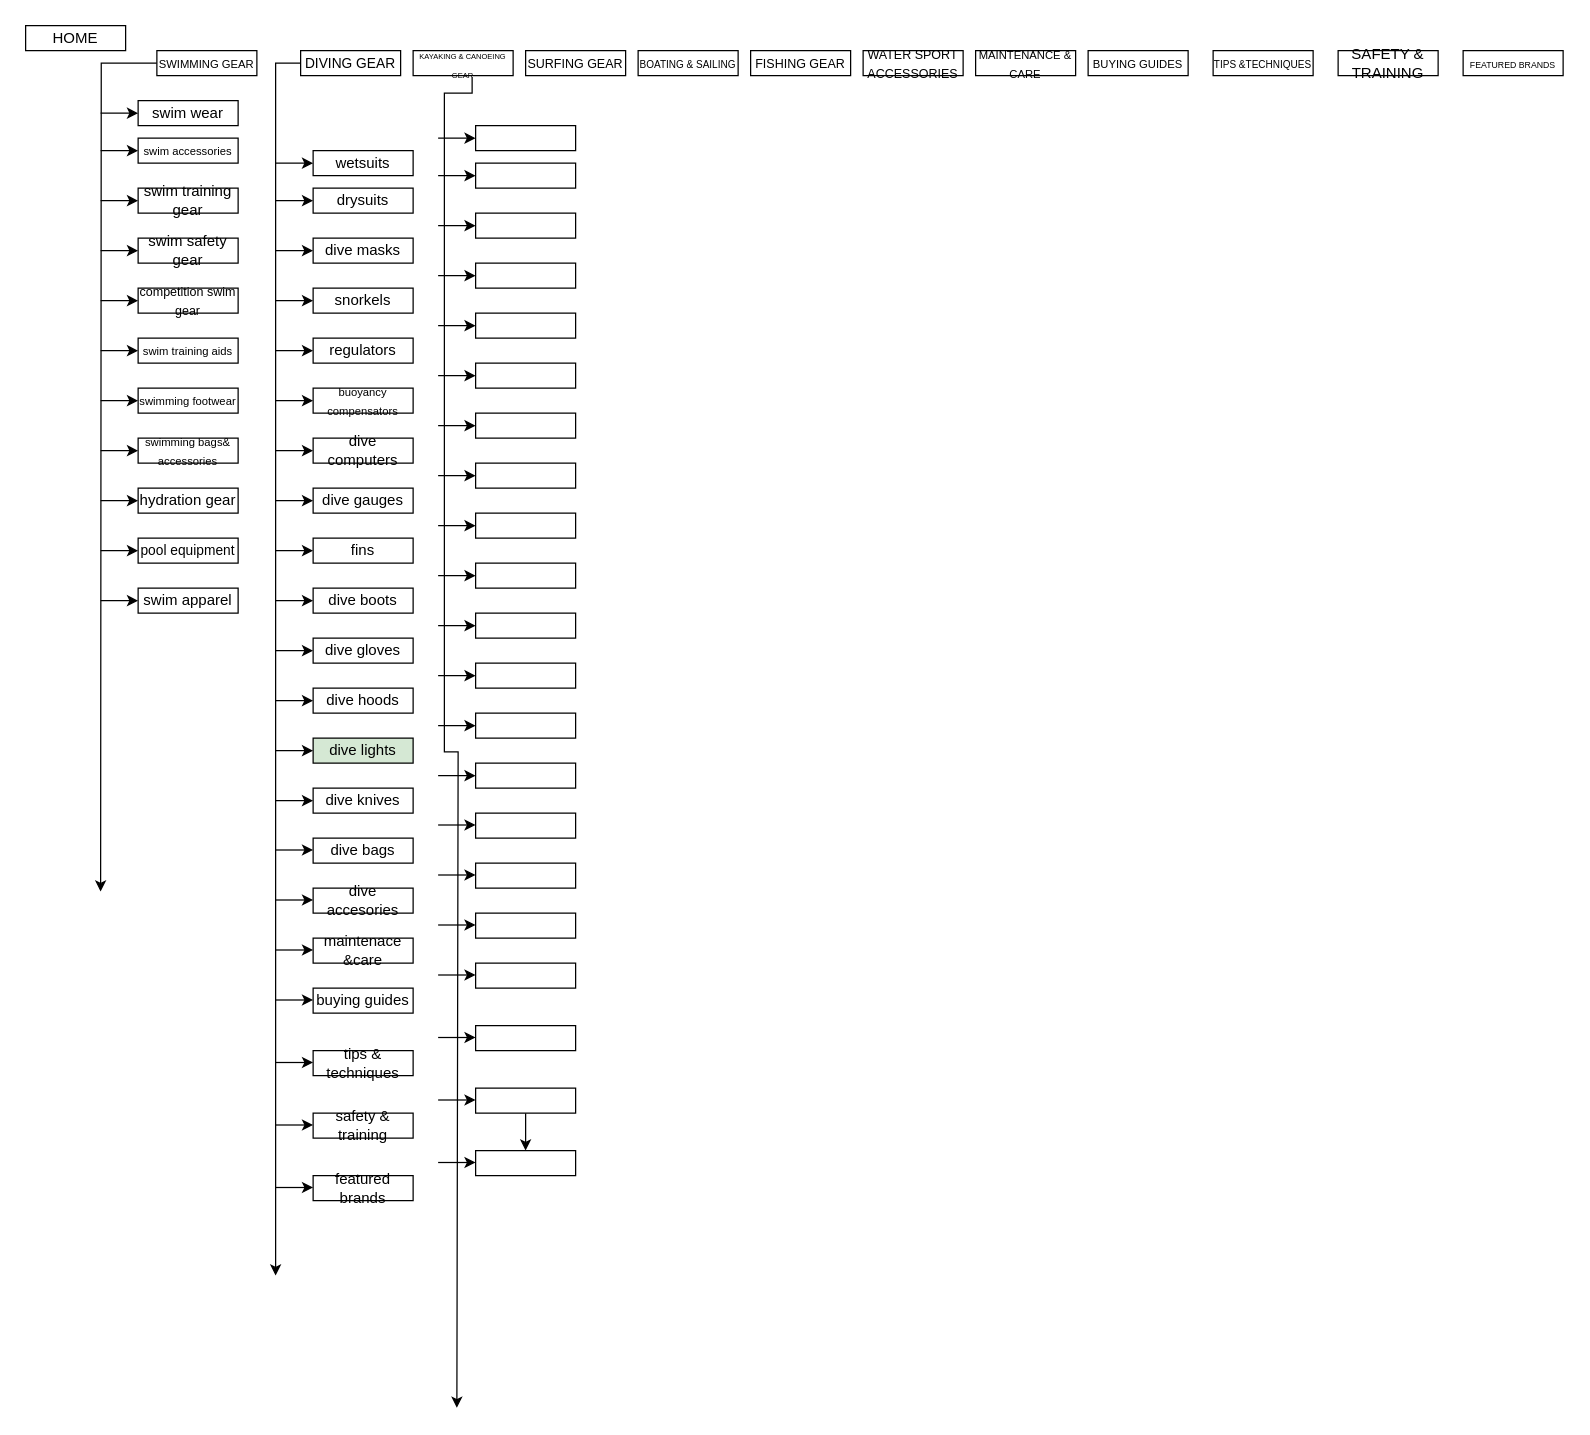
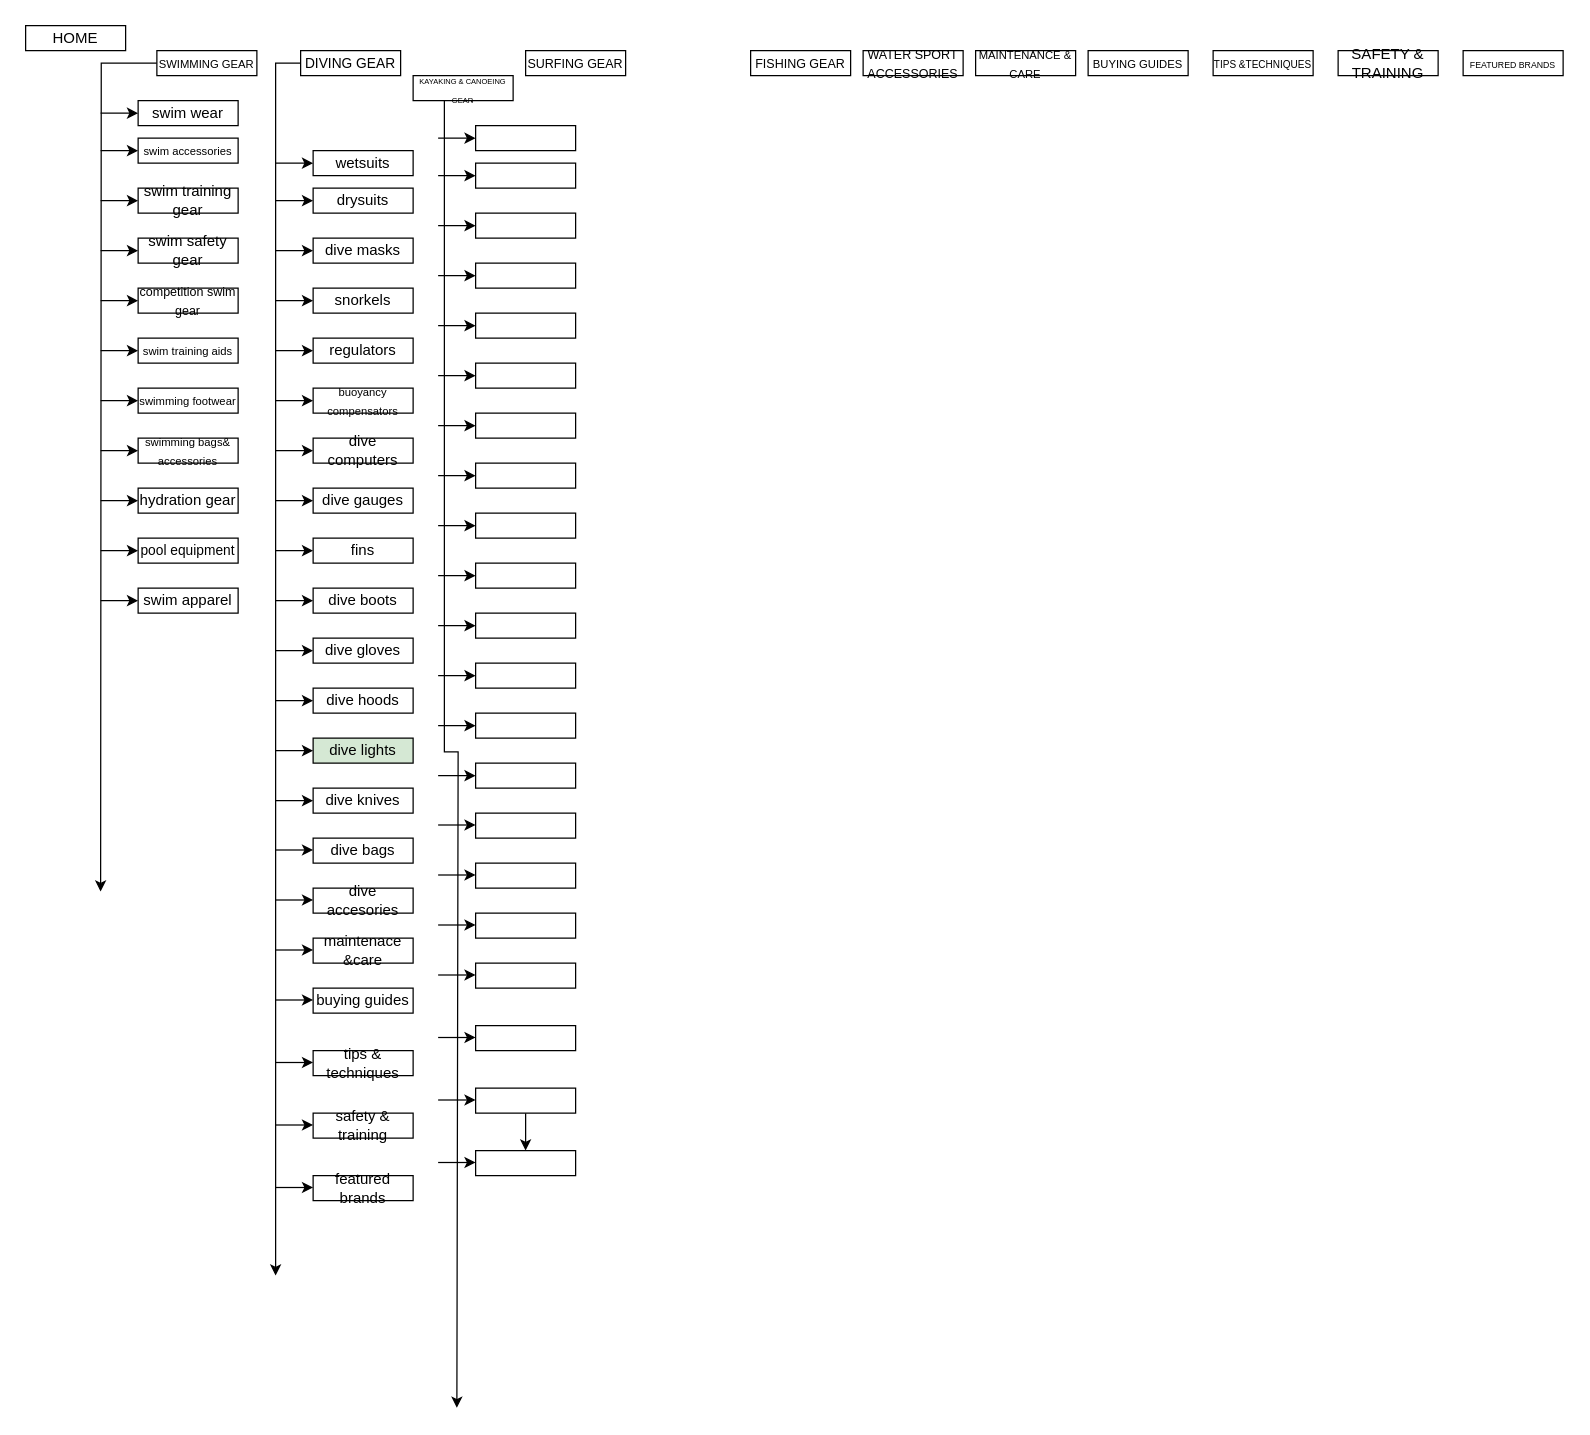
node "KAYAKING & CANOEING GEAR": moved (463, 63) -> (463, 88)
node "BOATING & SAILING": removed
